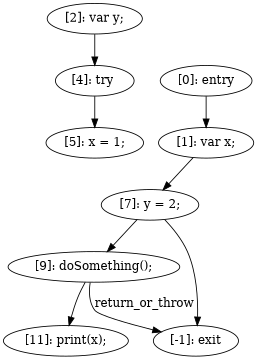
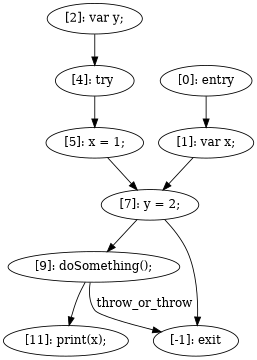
edge "[5]: x = 1;" -> "[7]: y = 2;": added
edge "[9]: doSomething();" -> "[-1]: exit": label "return_or_throw" -> "throw_or_throw"
